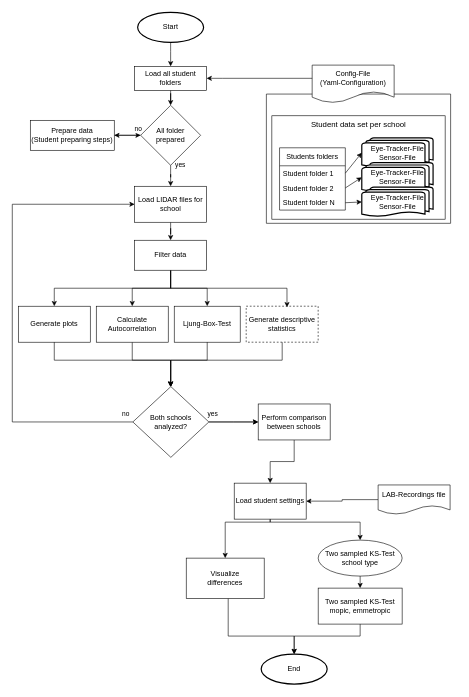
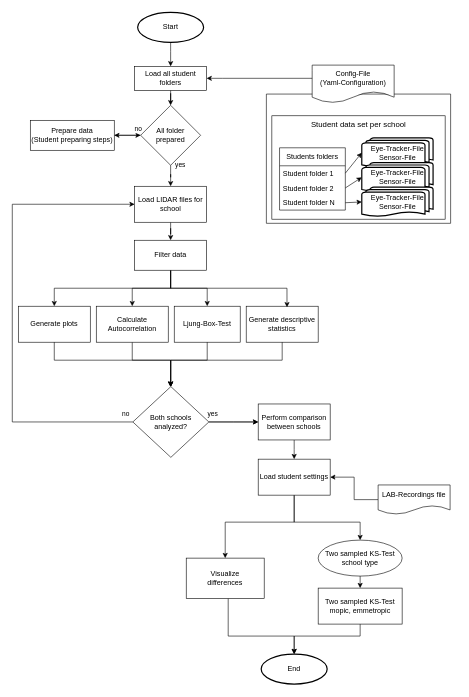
node "Generate descriptive statistics": style dashed -> solid
node "Load student settings": moved (270, 501) -> (294, 477)
